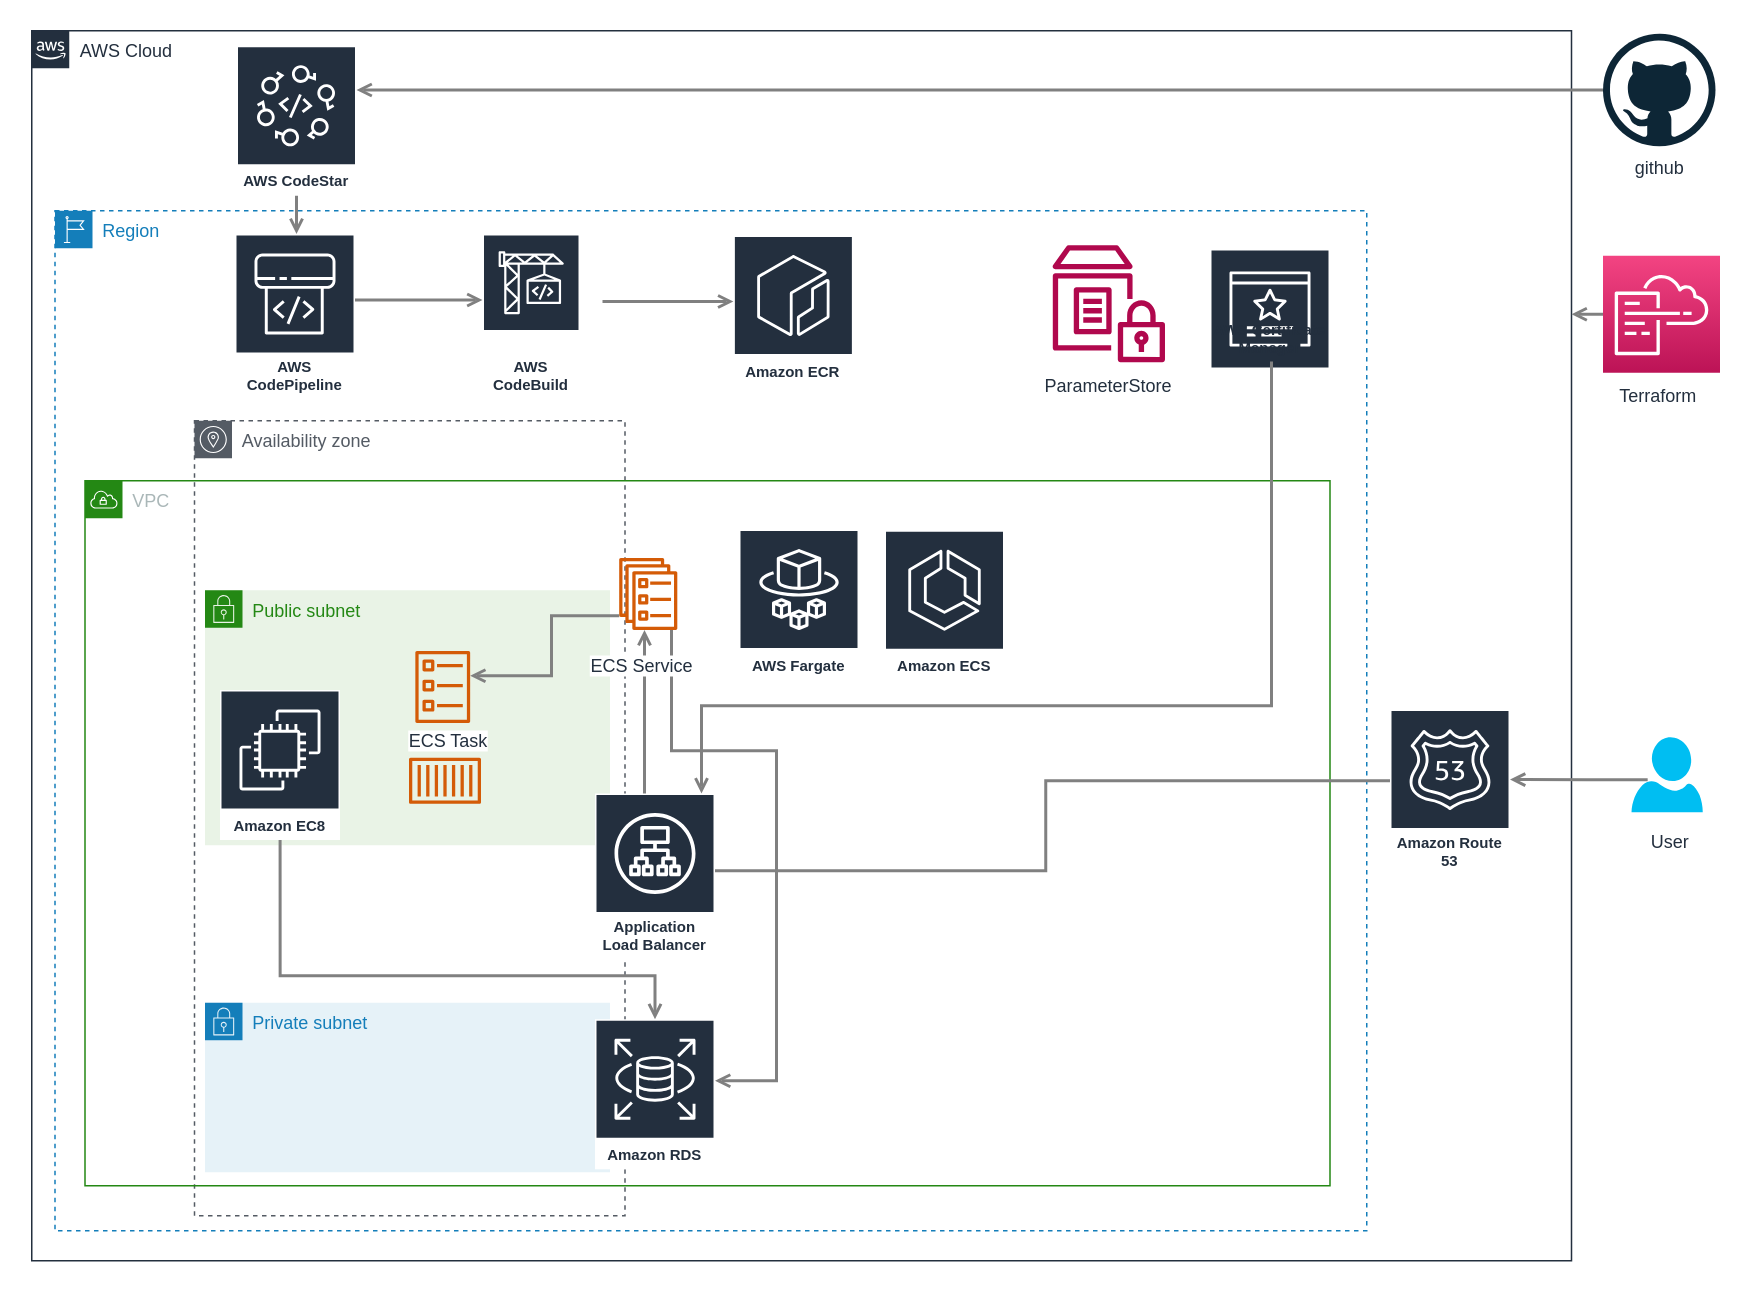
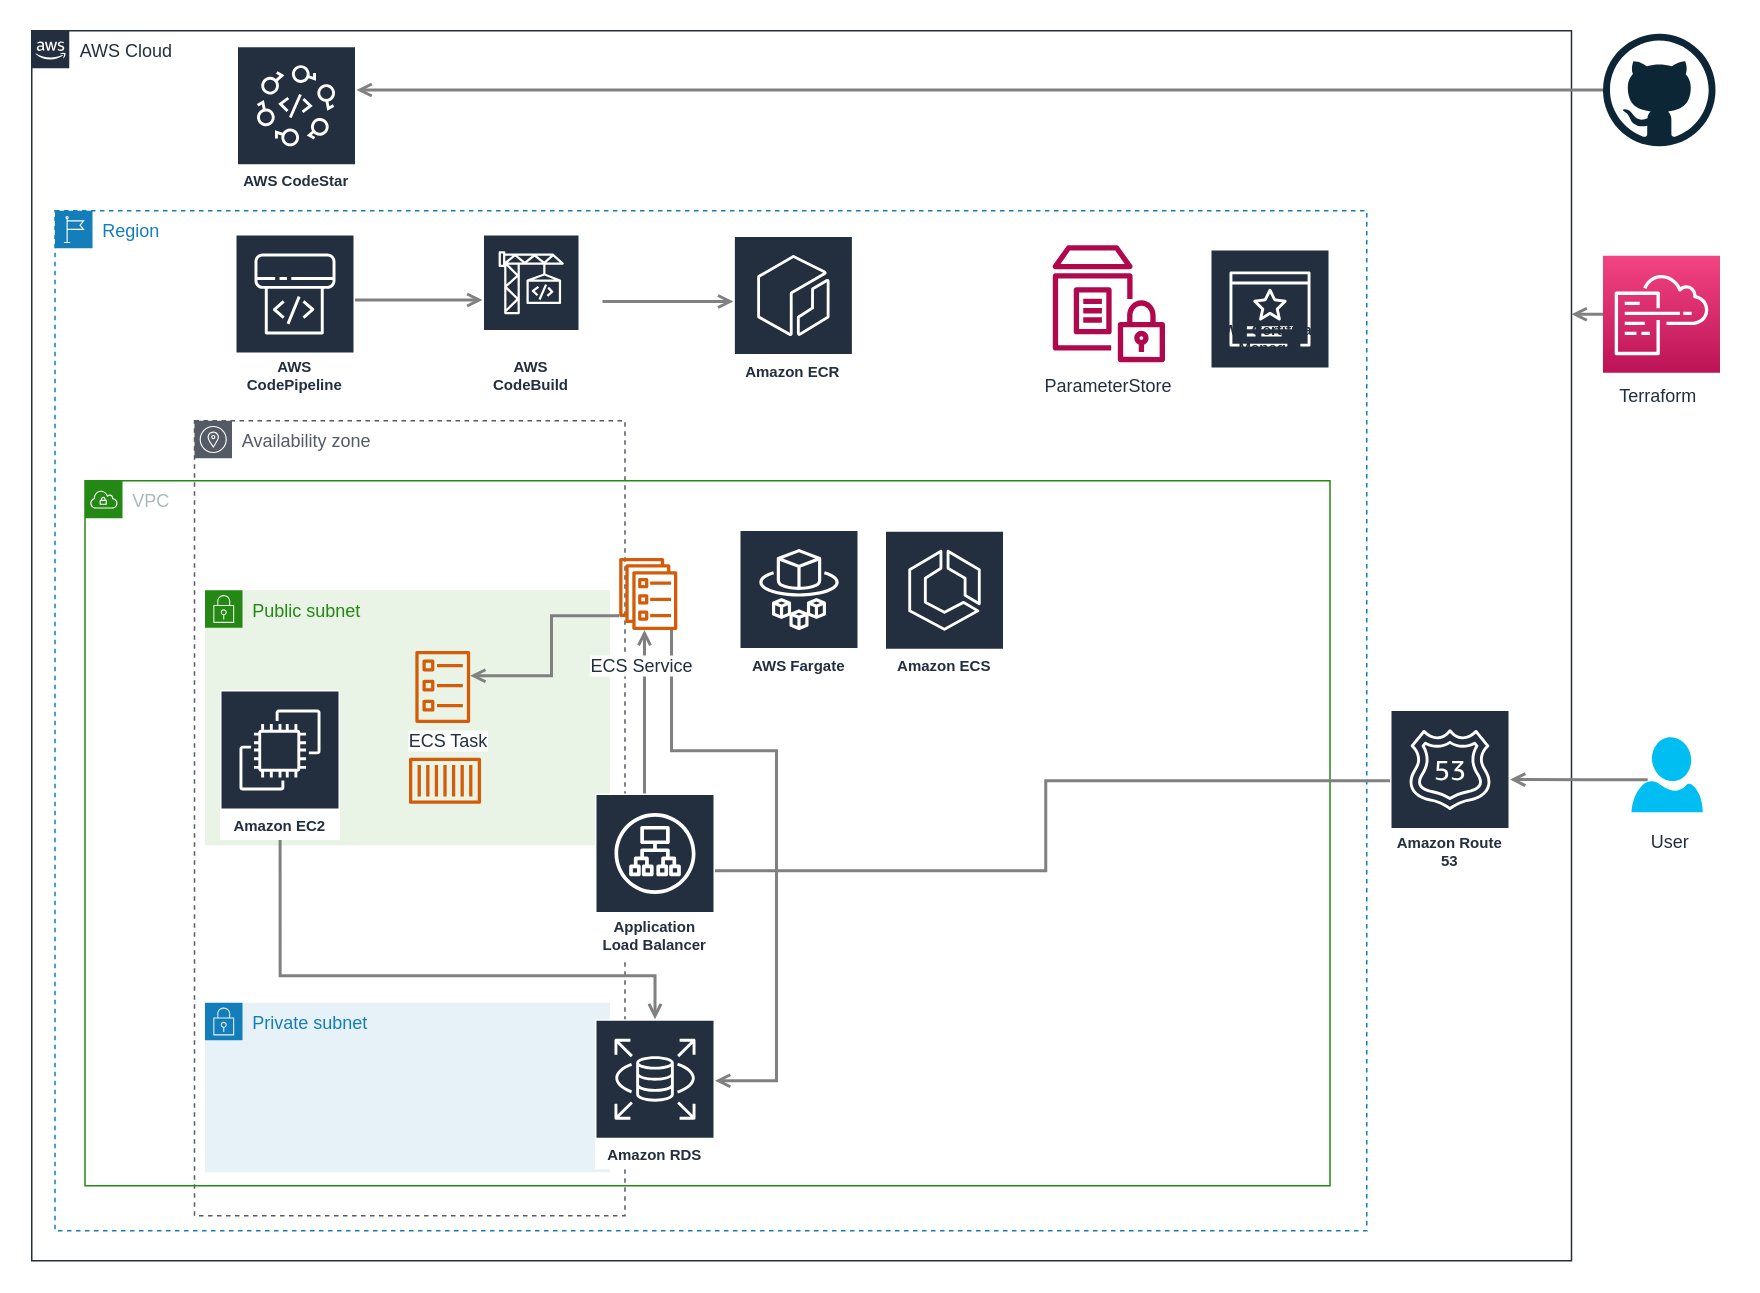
node "github": removed
edge "AWS CodeStar" -> "AWS CodePipeline": removed
edge "AWS Certificate Manager" -> "Application Load Balancer": removed
node "Amazon EC8": label "Amazon EC8" -> "Amazon EC2"
